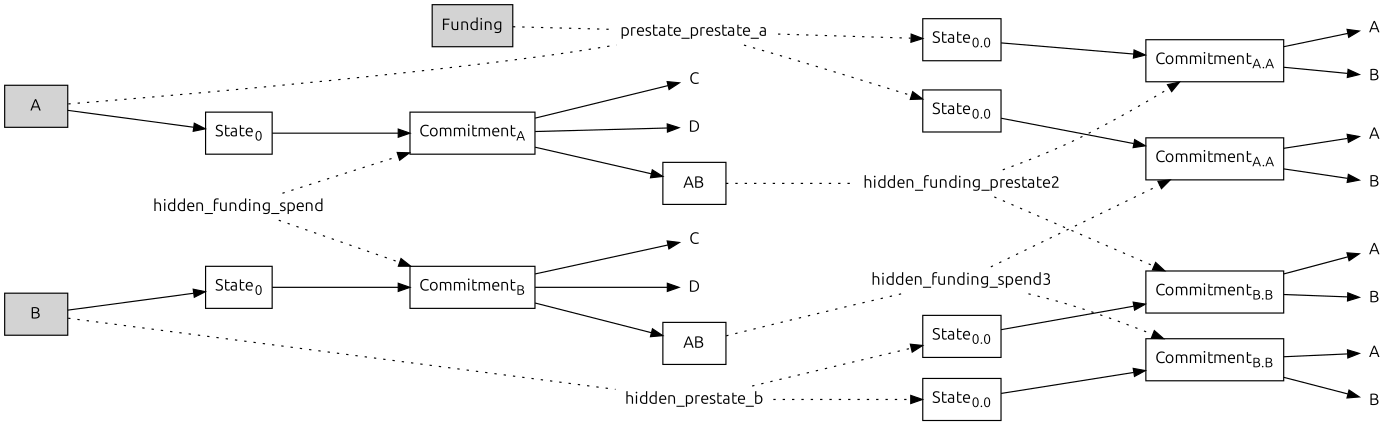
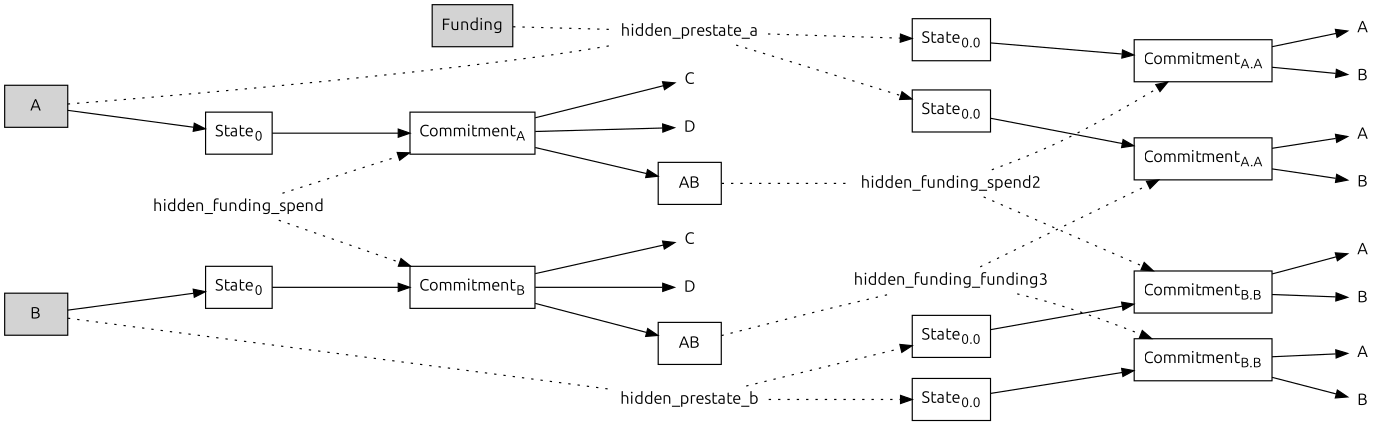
node "prestate_prestate_a": label "prestate_prestate_a" -> "hidden_prestate_a"
node "hidden_funding_prestate2": label "hidden_funding_prestate2" -> "hidden_funding_spend2"
node "hidden_funding_spend3": label "hidden_funding_spend3" -> "hidden_funding_funding3"
